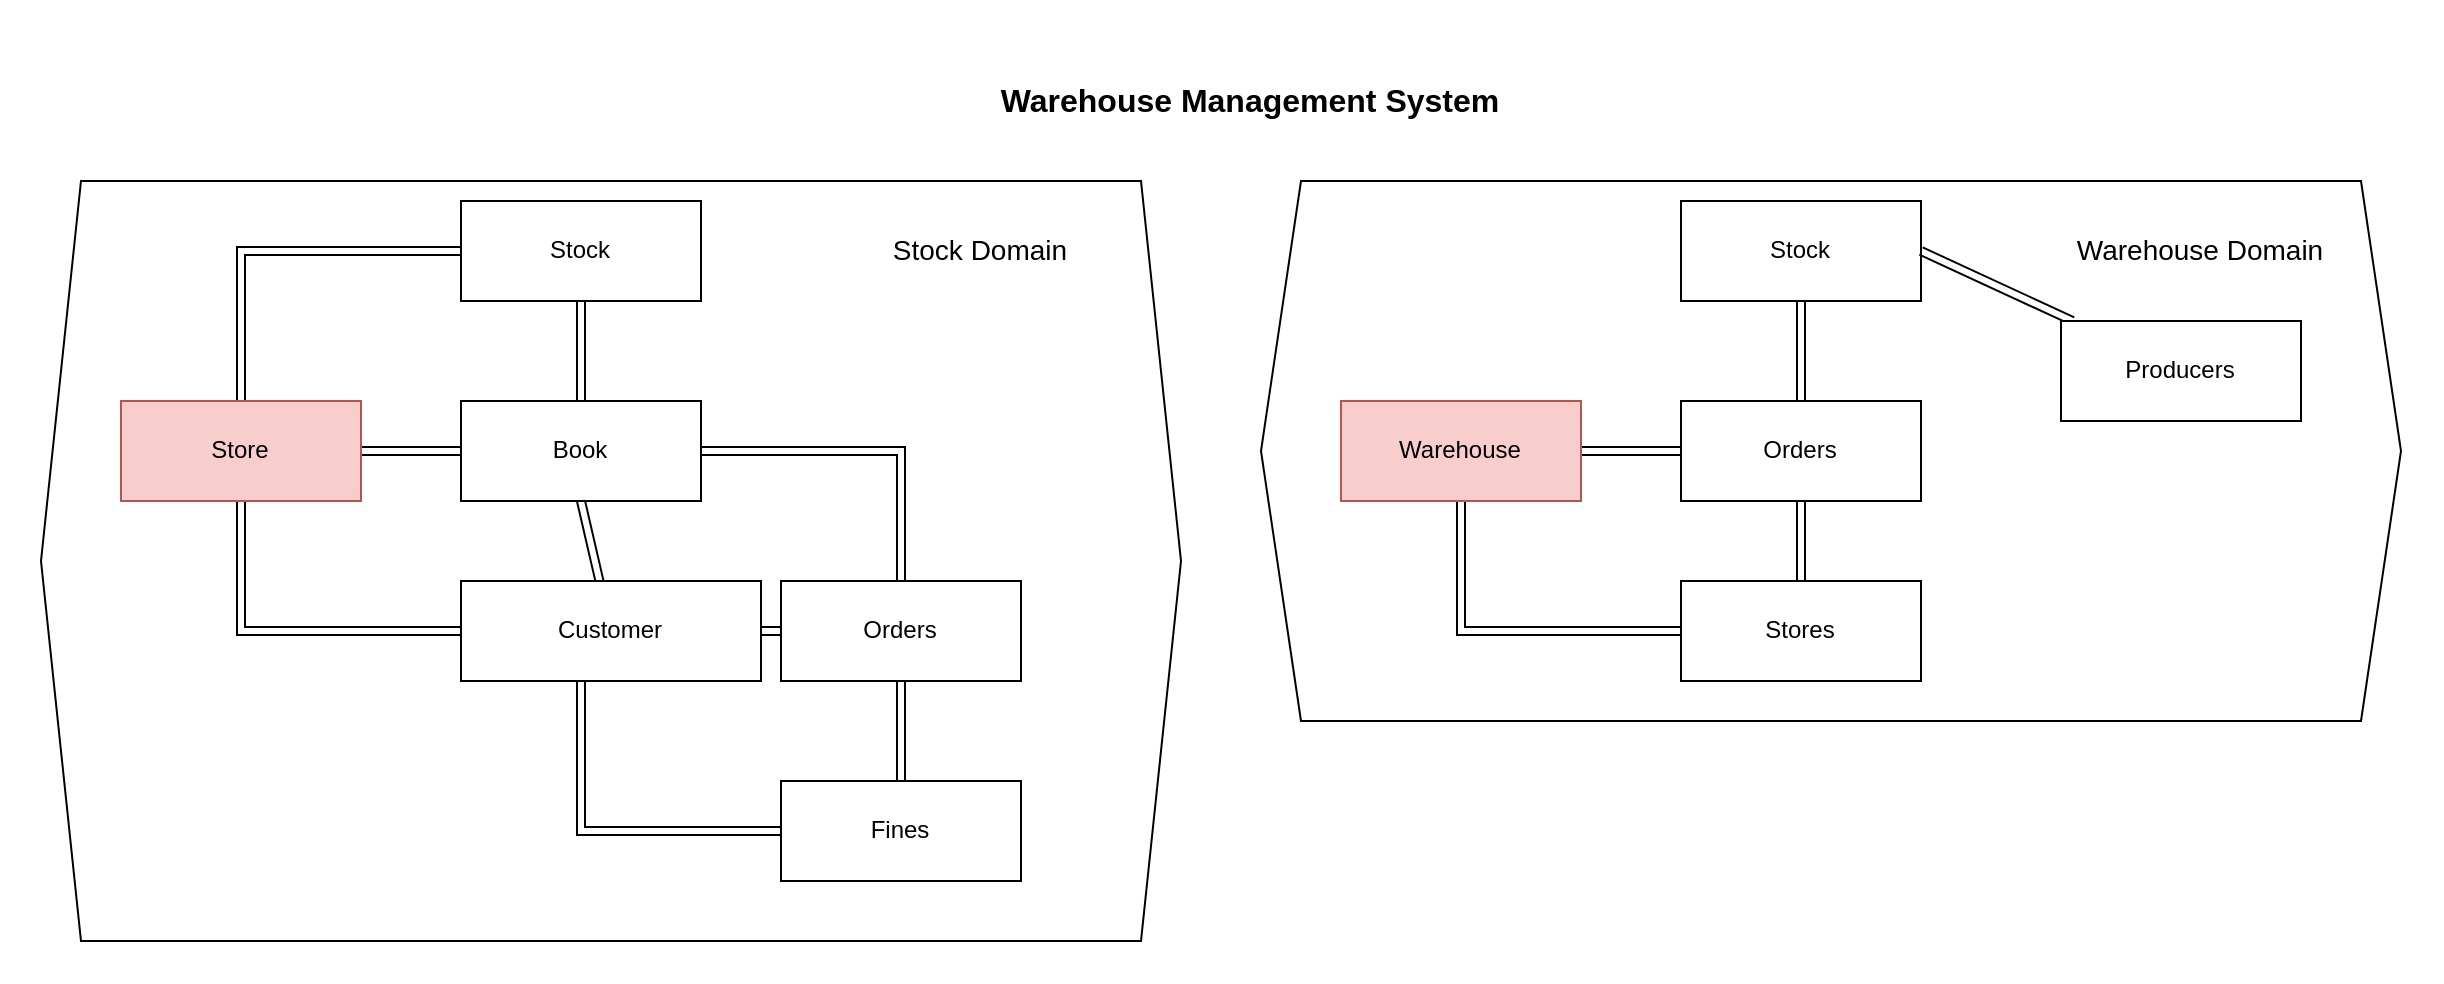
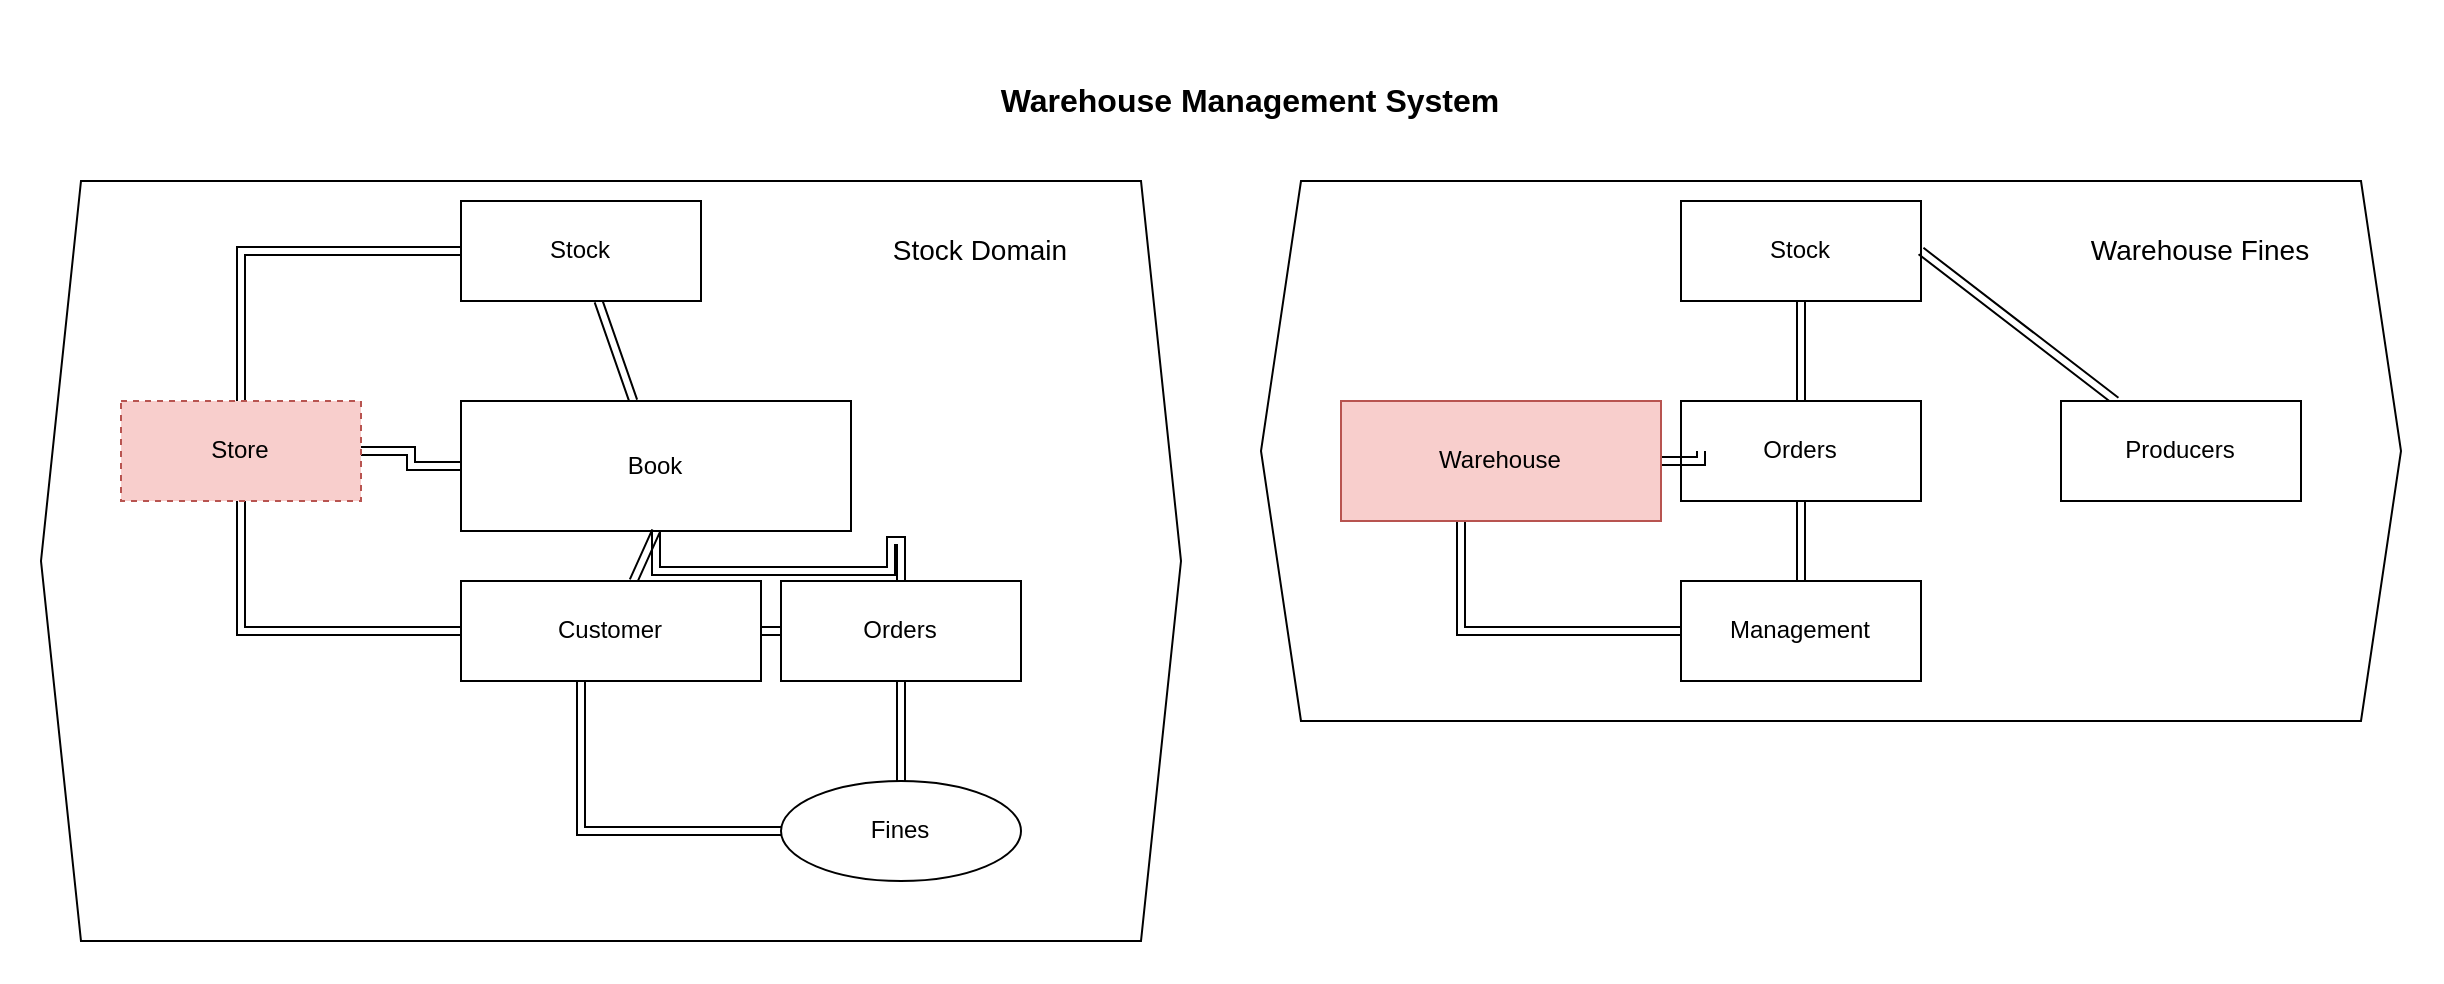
node "Warehouse Domain": label "Warehouse Domain" -> "Warehouse Fines"
node "Producers": moved (2181, 371) -> (2181, 451)
node "Store": style solid -> dashed
node "Book": size 240x100 -> 390x130
node "Warehouse": size 240x100 -> 320x120
node "Stores": label "Stores" -> "Management"
node "Fines": shape rectangle -> ellipse
